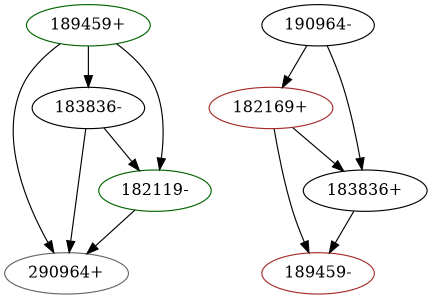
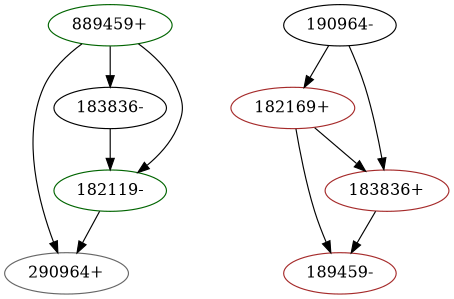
node "189459+": label "189459+" -> "889459+"
edge "183836-" -> "290964+": removed
node "183836+": color black -> brown
